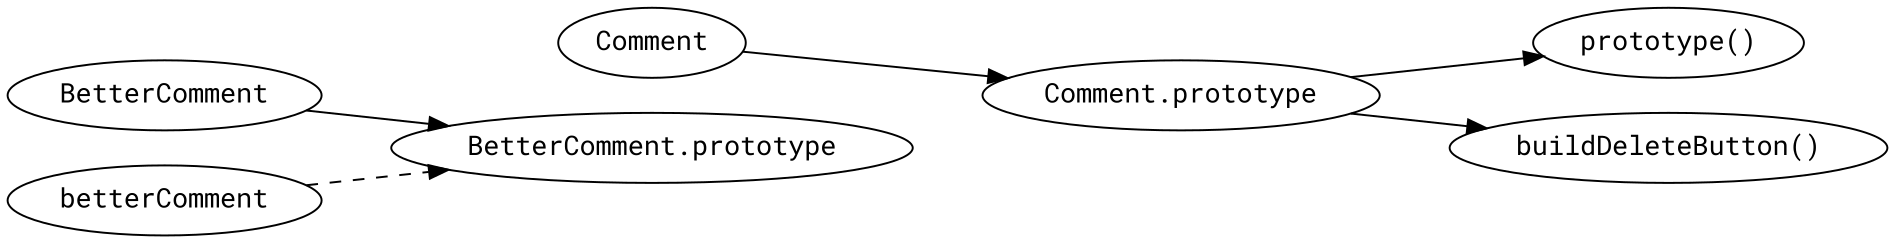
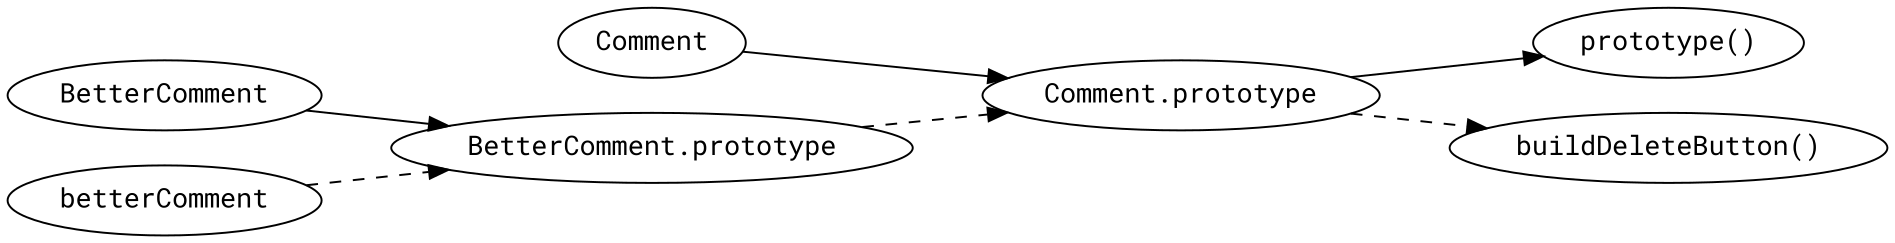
edge "Comment.prototype" -> "buildDeleteButton()": style solid -> dashed
edge "BetterComment.prototype" -> "Comment.prototype": added
